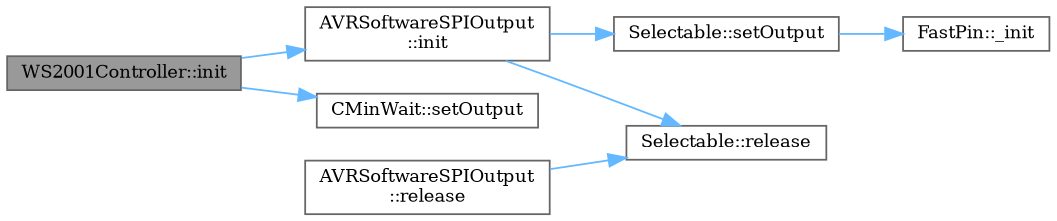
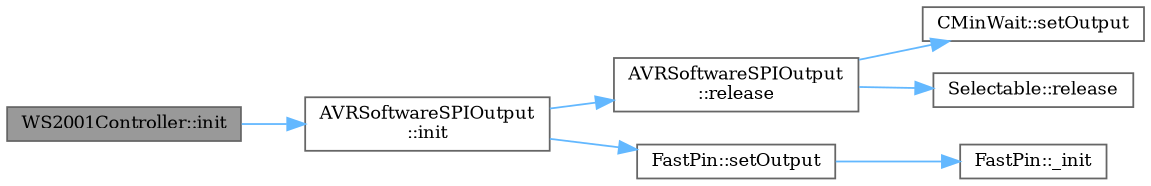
node "Selectable::setOutput": label "Selectable::setOutput" -> "FastPin::setOutput"
edge "AVRSoftwareSPIOutput ::init" -> "Selectable::release": now "AVRSoftwareSPIOutput ::init" -> "AVRSoftwareSPIOutput ::release"
edge "WS2001Controller::init" -> "CMinWait::setOutput": now "AVRSoftwareSPIOutput ::release" -> "CMinWait::setOutput"
